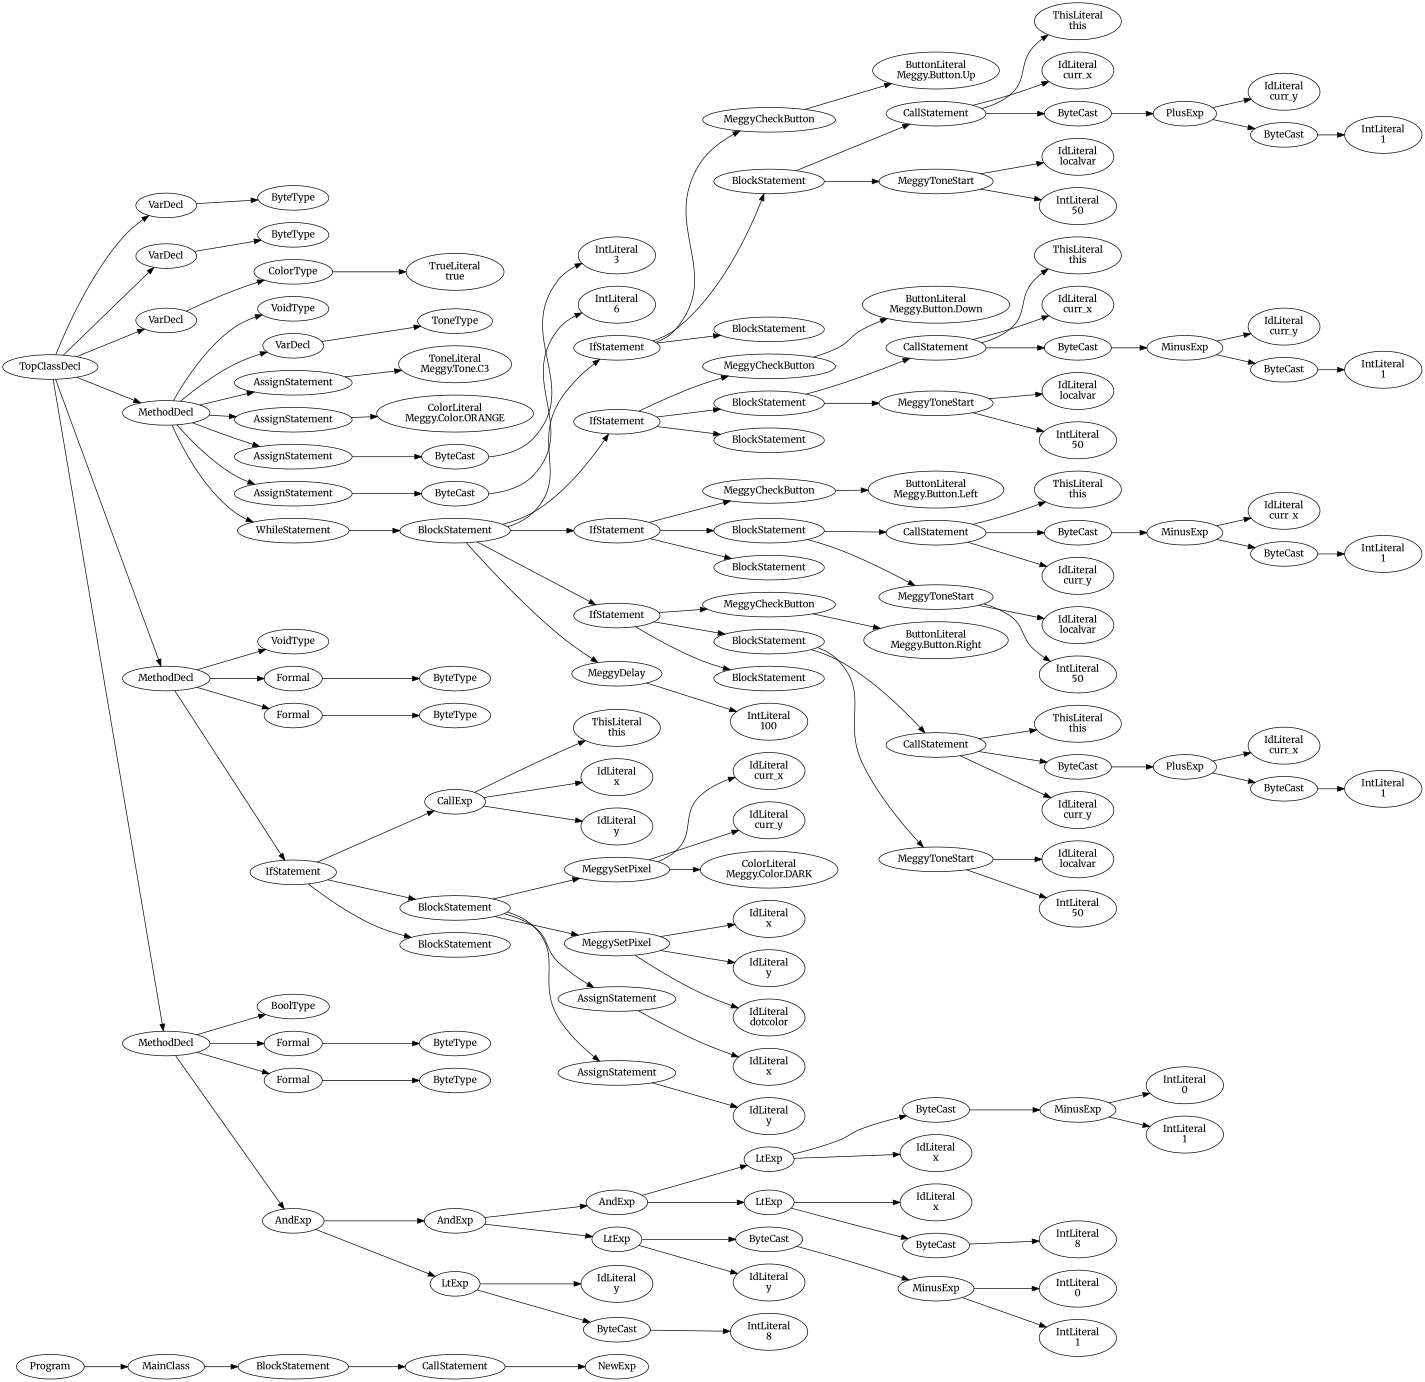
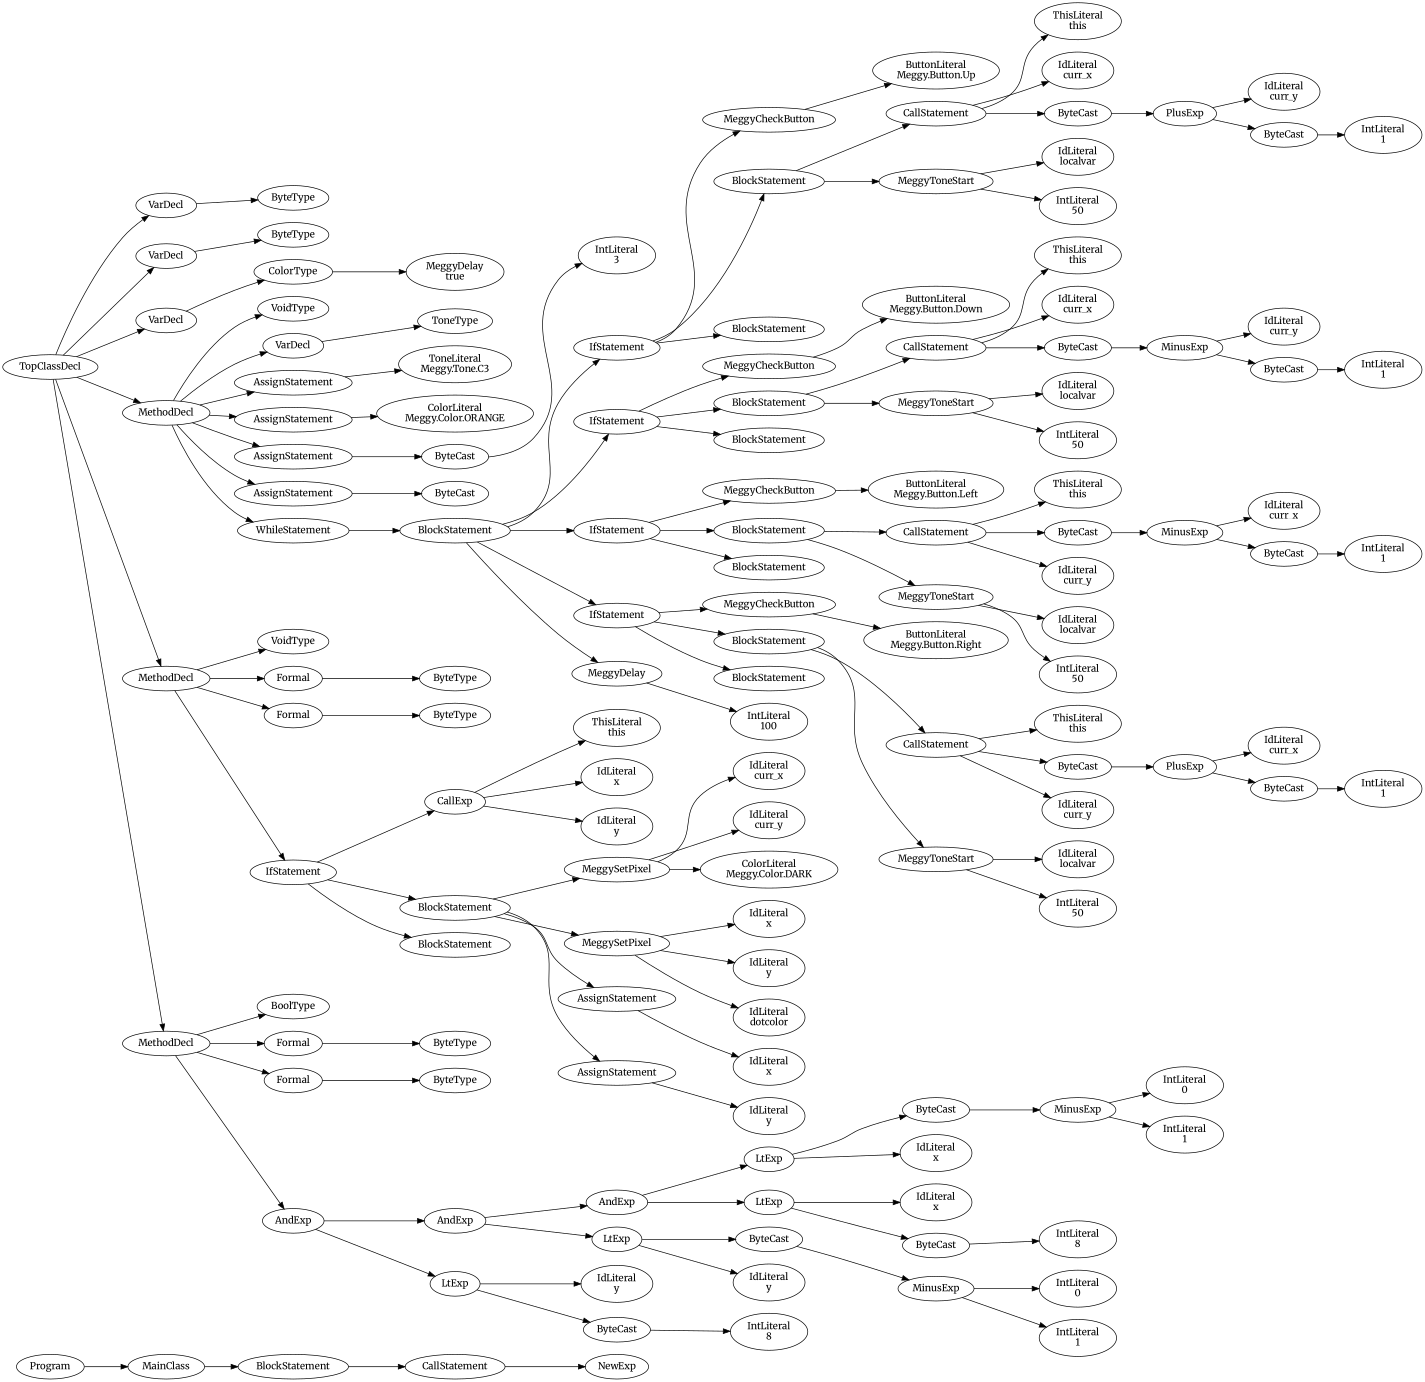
node "TrueLiteral true": label "TrueLiteral true" -> "MeggyDelay true"
node "IntLiteral 6": removed
